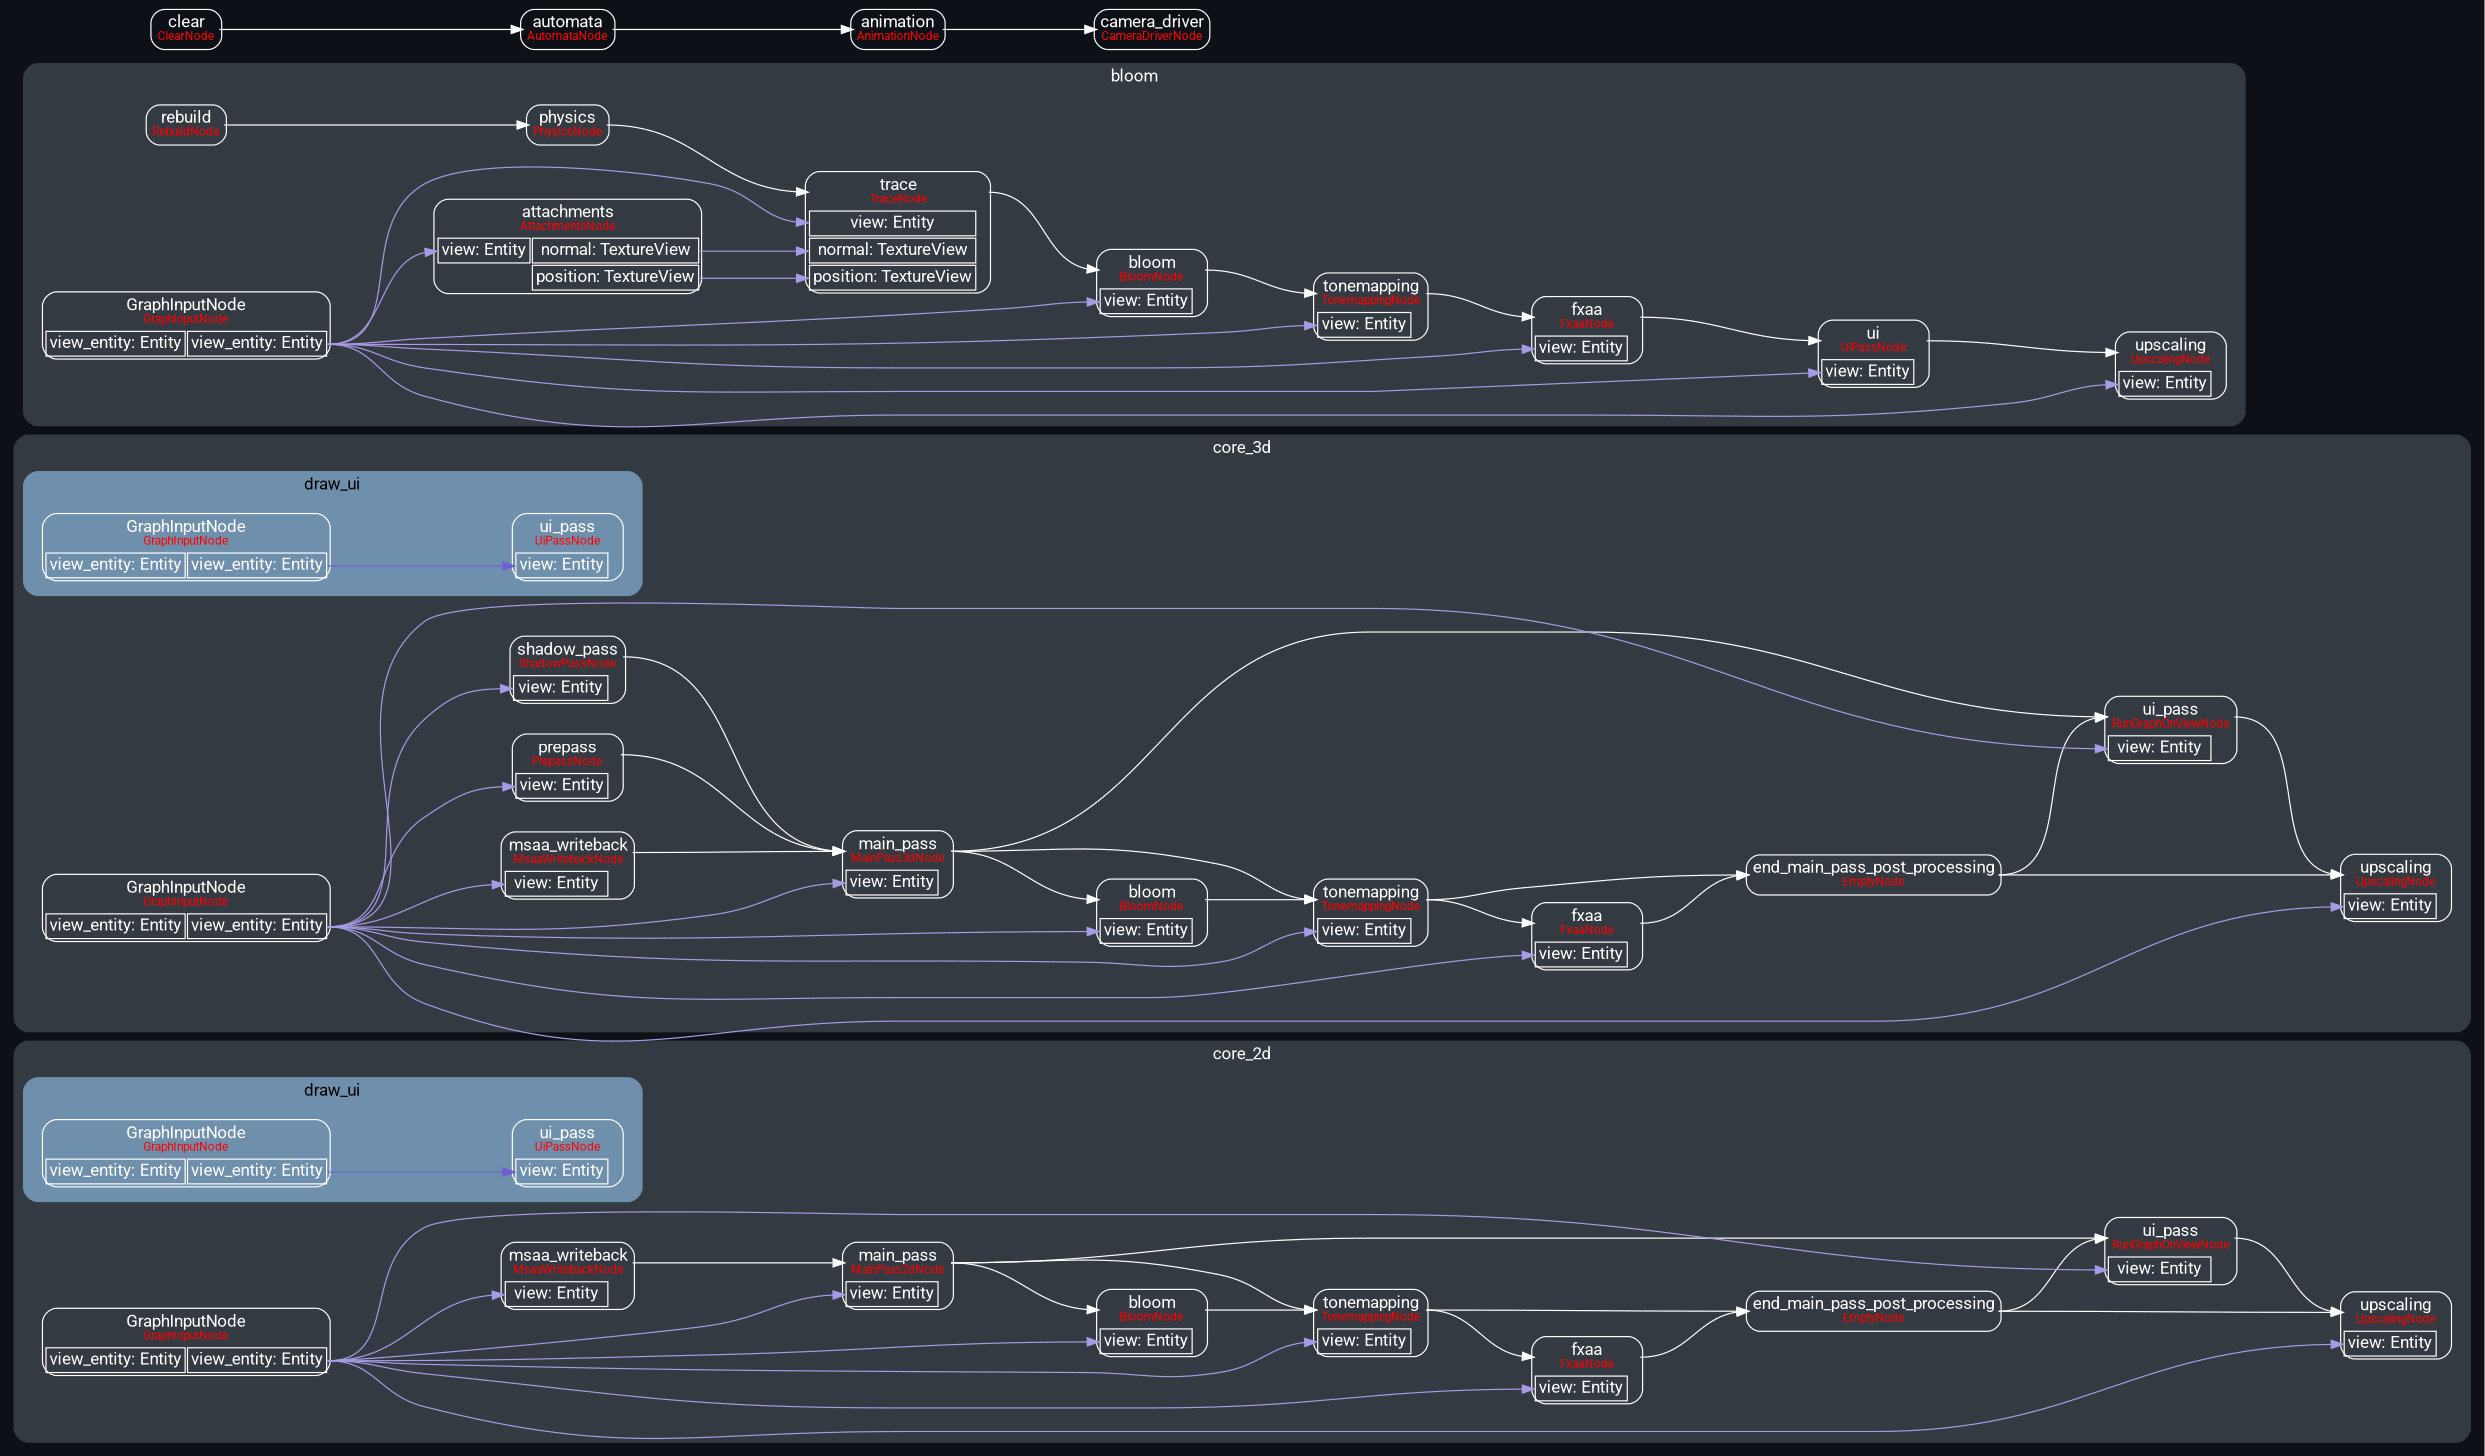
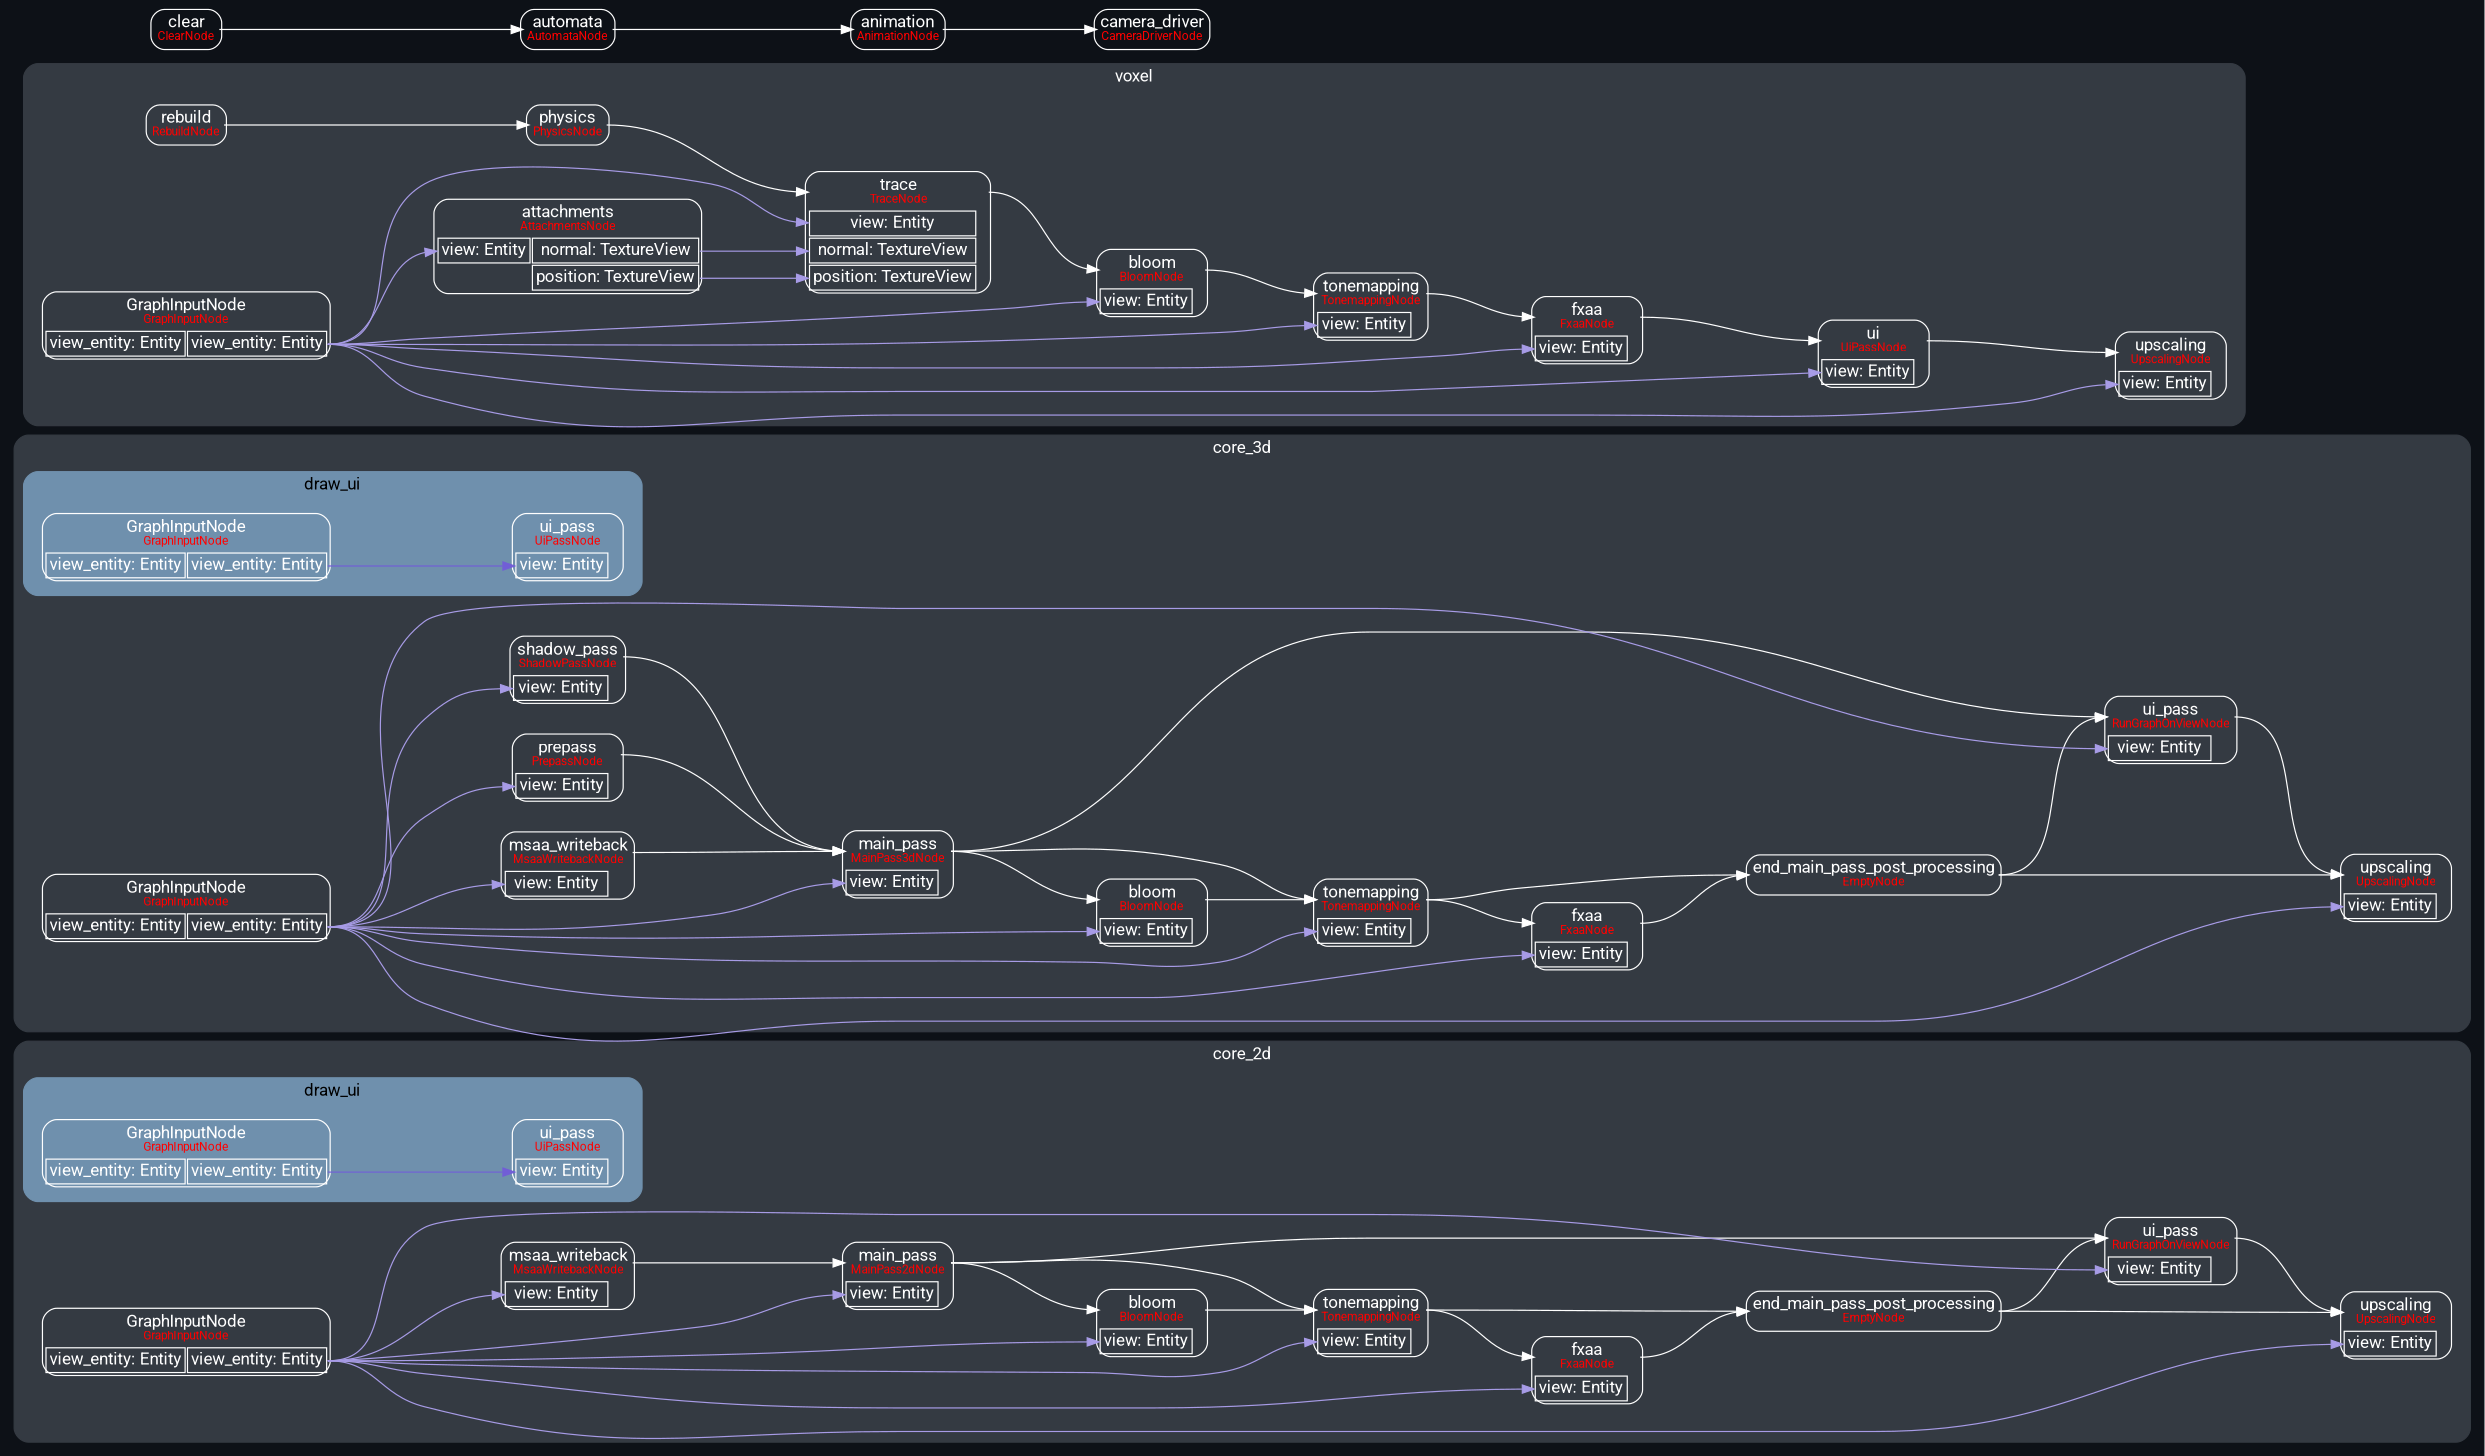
cluster "bloom": label "bloom" -> "voxel"
